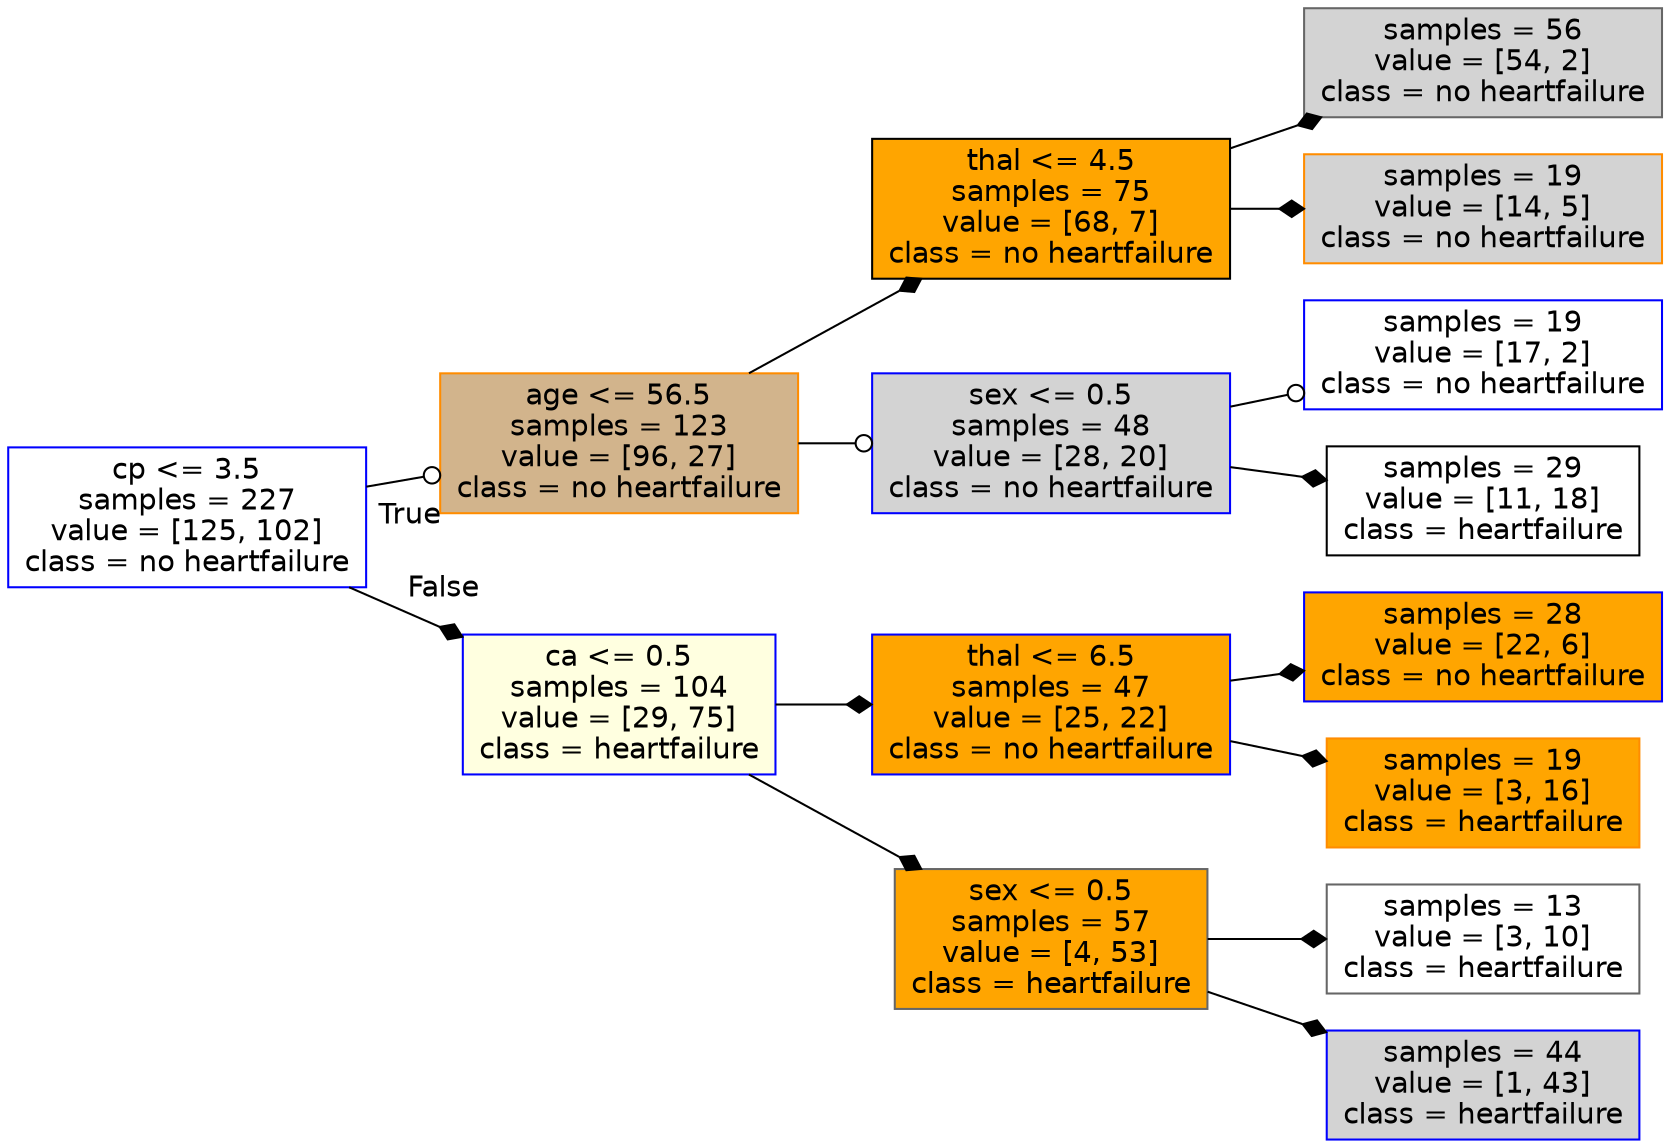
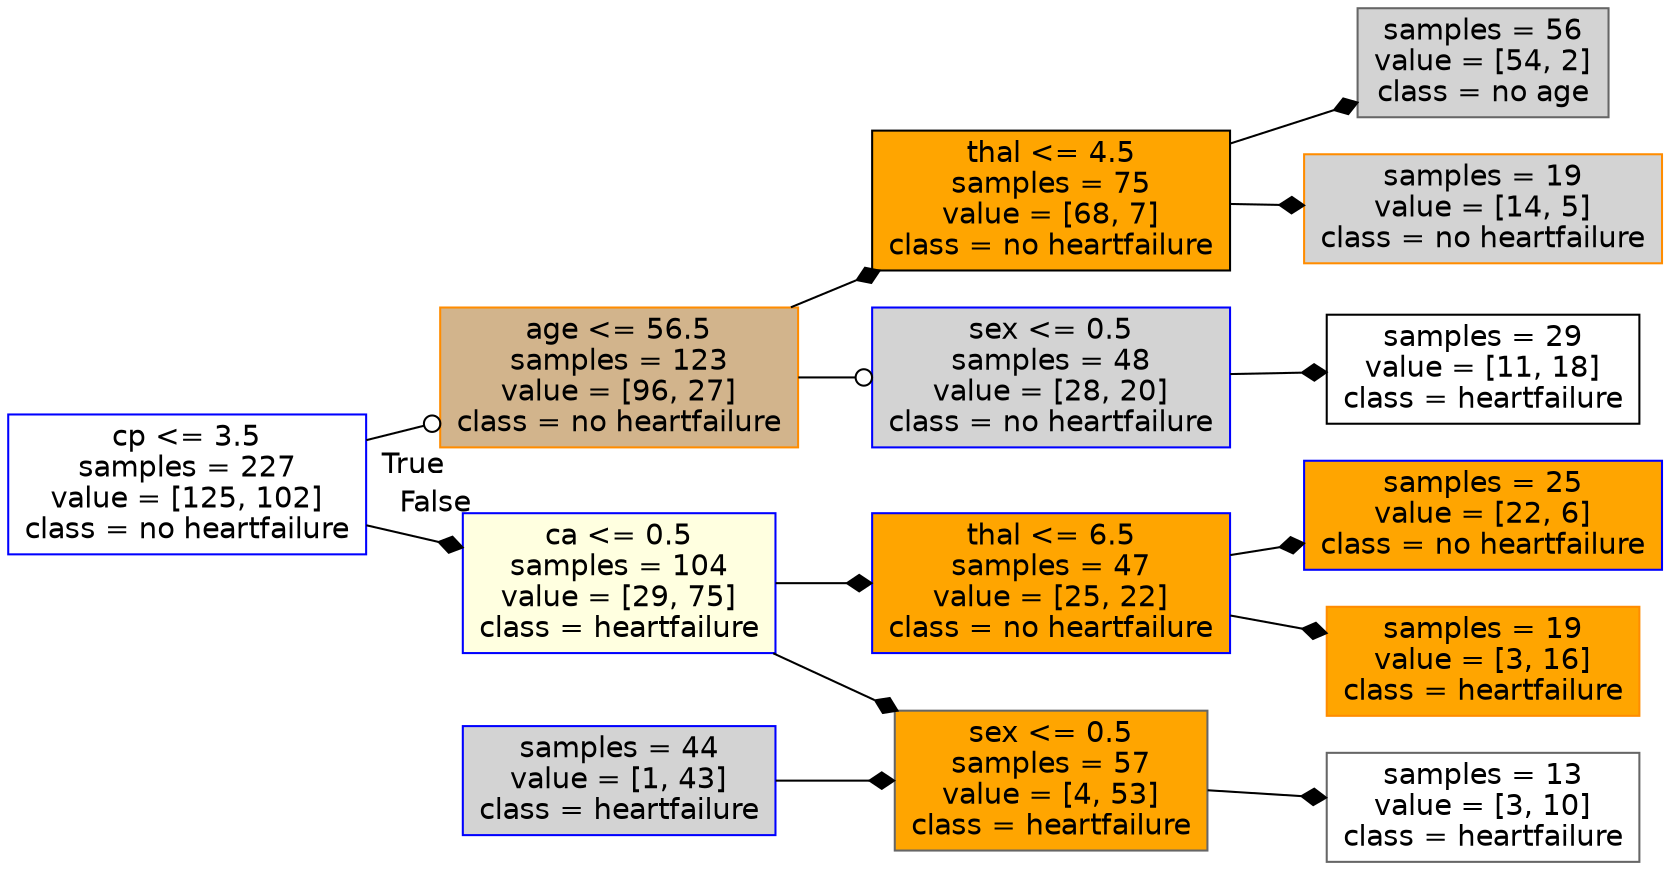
node "samples = 56 value = [54, 2] class = no heartfailure": label "samples = 56 value = [54, 2] class = no heartfailure" -> "samples = 56 value = [54, 2] class = no age"
node "samples = 19 value = [17, 2] class = no heartfailure": removed
node "samples = 28 value = [22, 6] class = no heartfailure": label "samples = 28 value = [22, 6] class = no heartfailure" -> "samples = 25 value = [22, 6] class = no heartfailure"
edge "sex <= 0.5 samples = 57 value = [4, 53] class = heartfailure" -> "samples = 44 value = [1, 43] class = heartfailure": reversed
